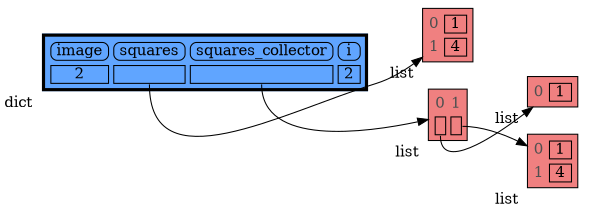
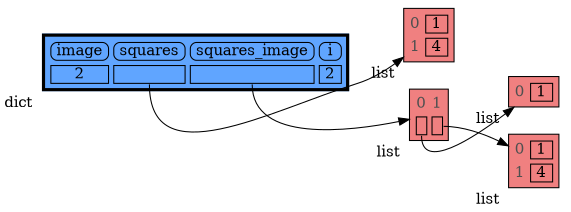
node "image": text "squares_collector" -> "squares_image"
